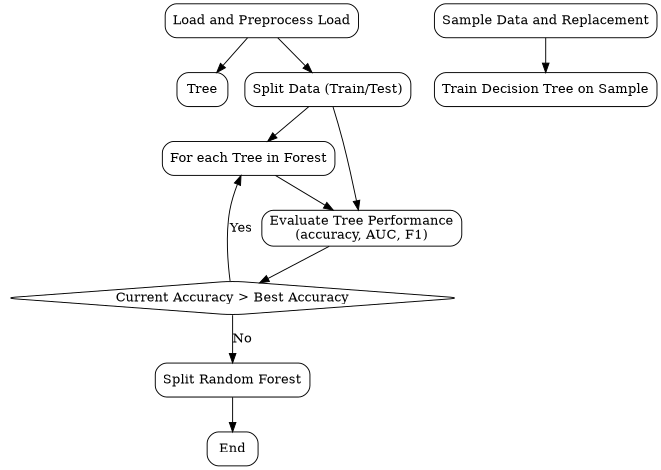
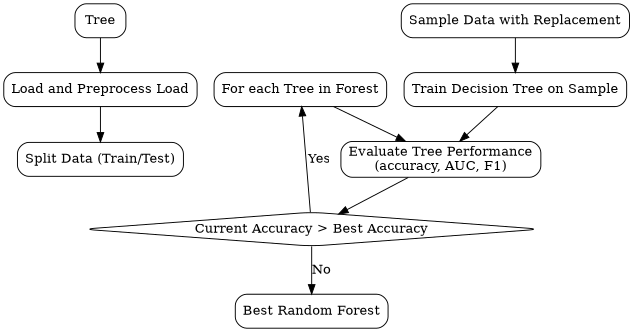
node "Sample Data and Replacement": label "Sample Data and Replacement" -> "Sample Data with Replacement"
edge "Load and Preprocess Load" -> "Tree": reversed
edge "Split Data (Train/Test)" -> "For each Tree in Forest": removed
edge "Split Data (Train/Test)" -> "Evaluate Tree Performance (accuracy, AUC, F1)": now "Train Decision Tree on Sample" -> "Evaluate Tree Performance (accuracy, AUC, F1)"
node "Split Random Forest": label "Split Random Forest" -> "Best Random Forest"
node "End": removed
